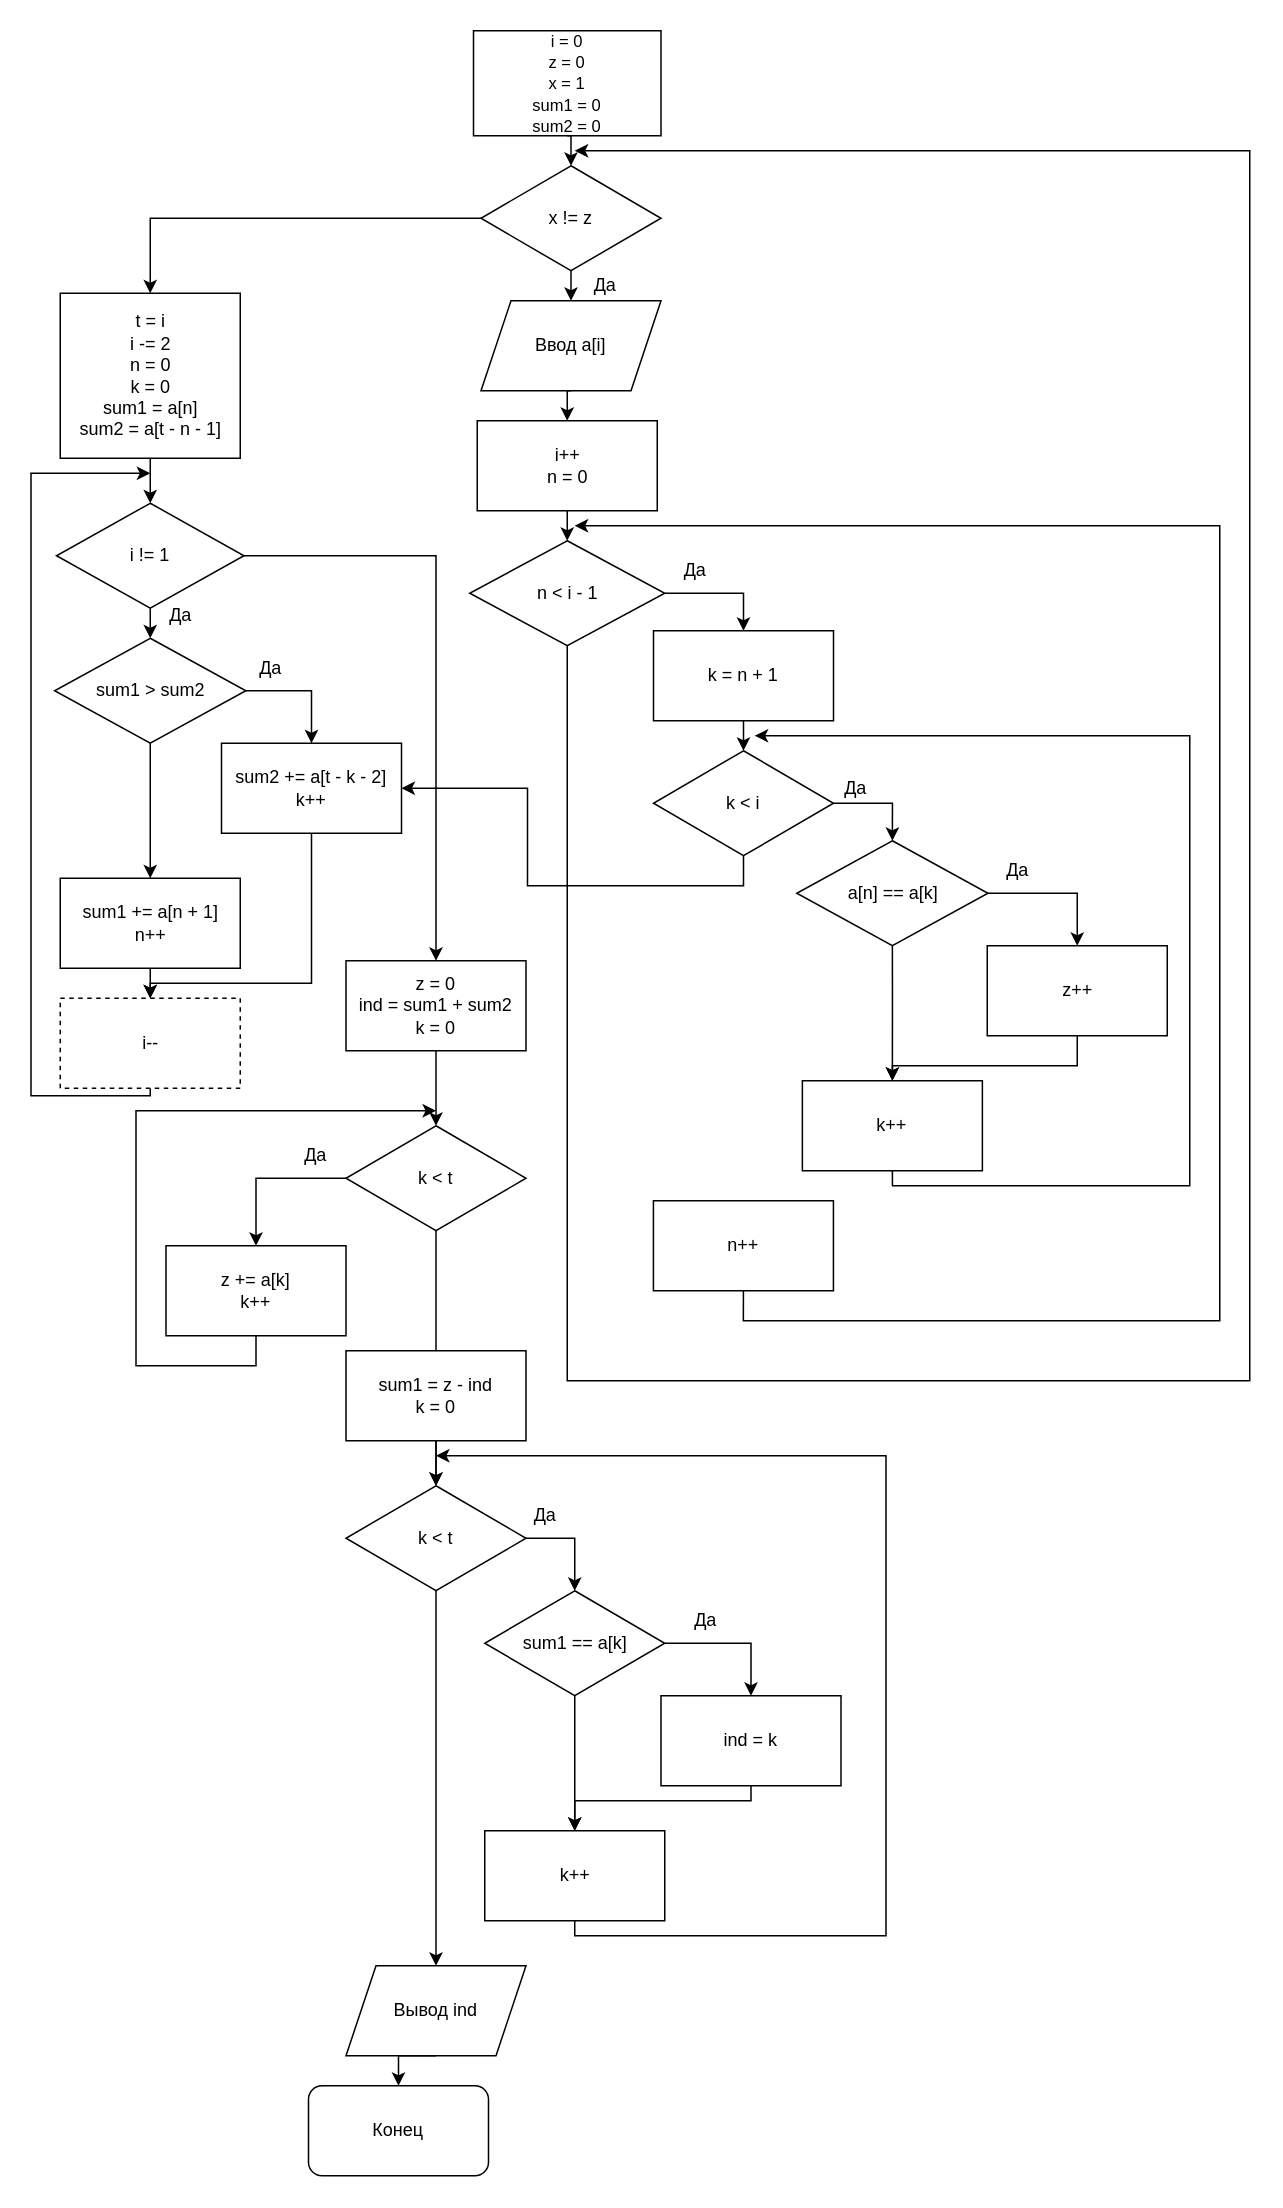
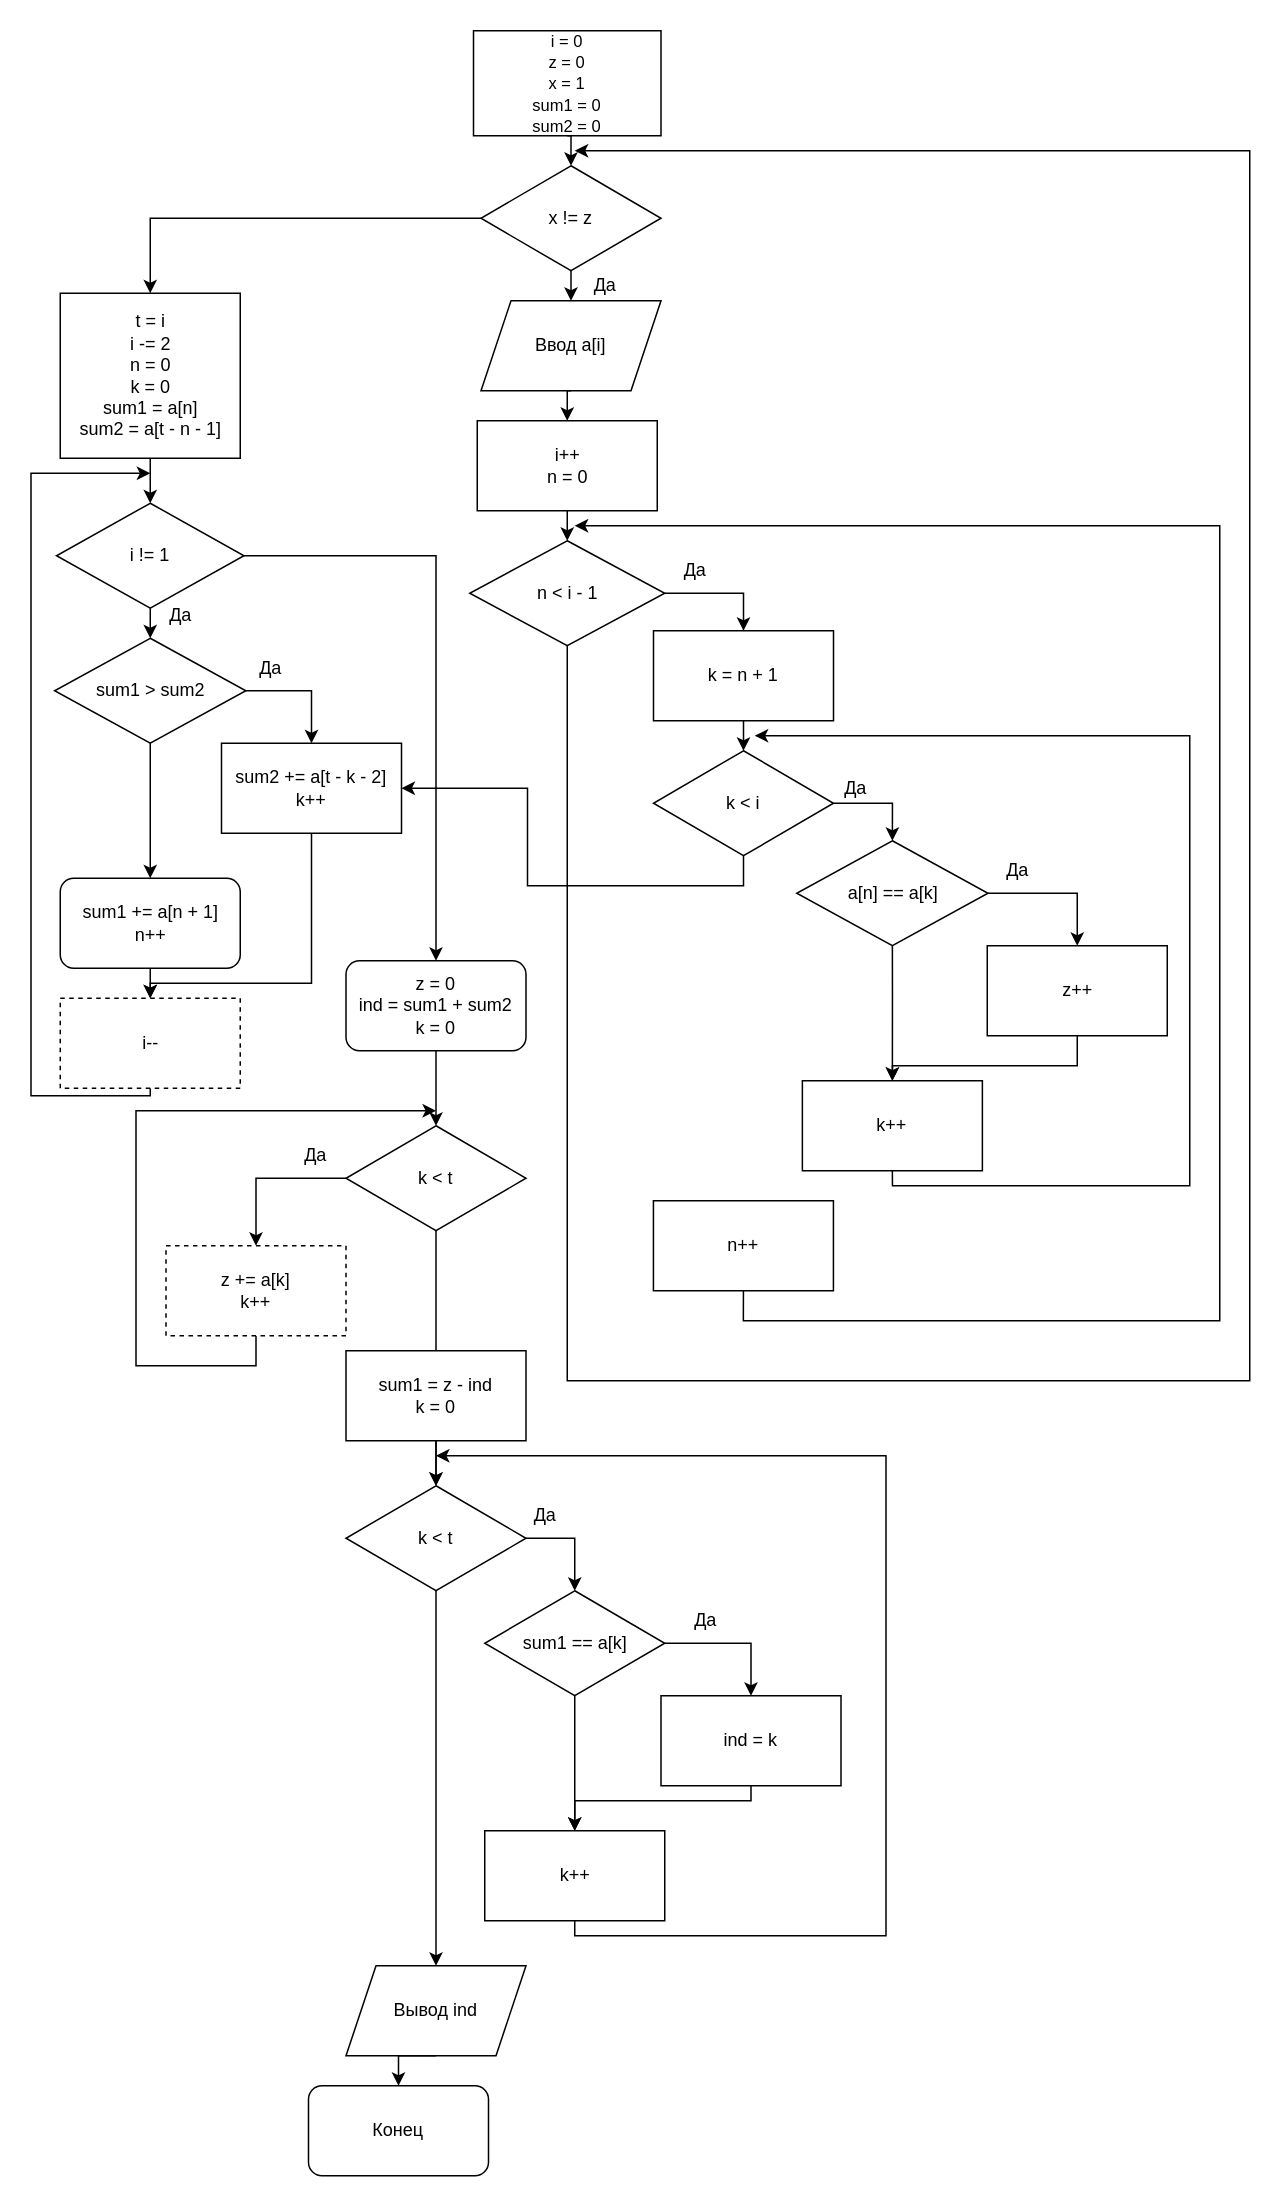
node "sum1 += a[n + 1] n++": shape rectangle -> rounded rectangle
node "z = 0 ind = sum1 + sum2 k = 0": shape rectangle -> rounded rectangle
node "z += a[k] k++": style solid -> dashed
